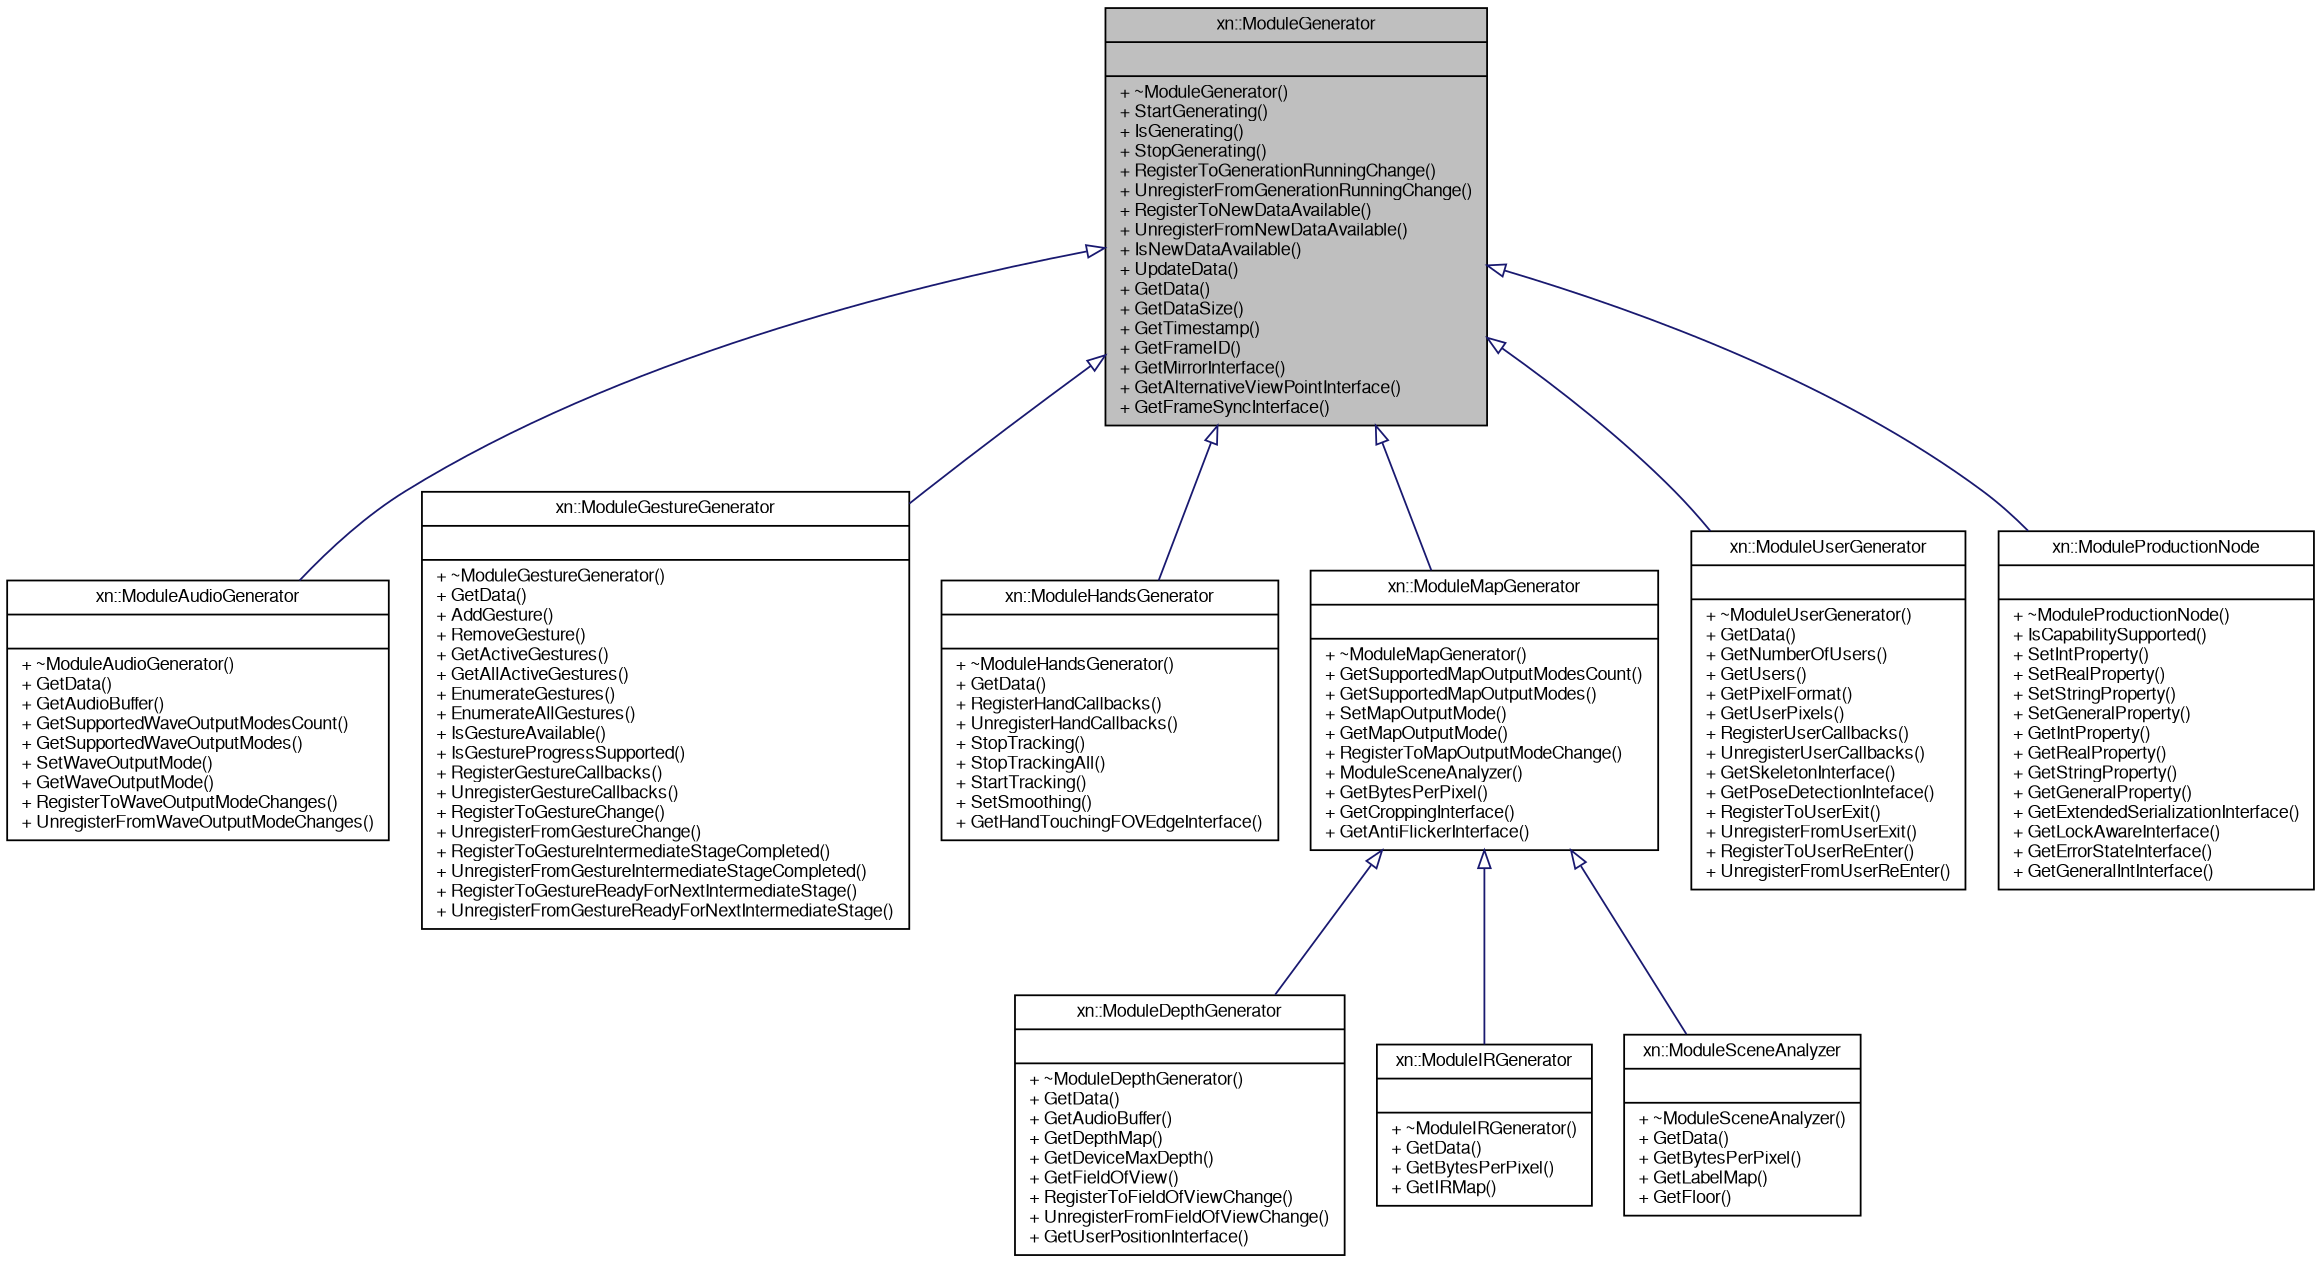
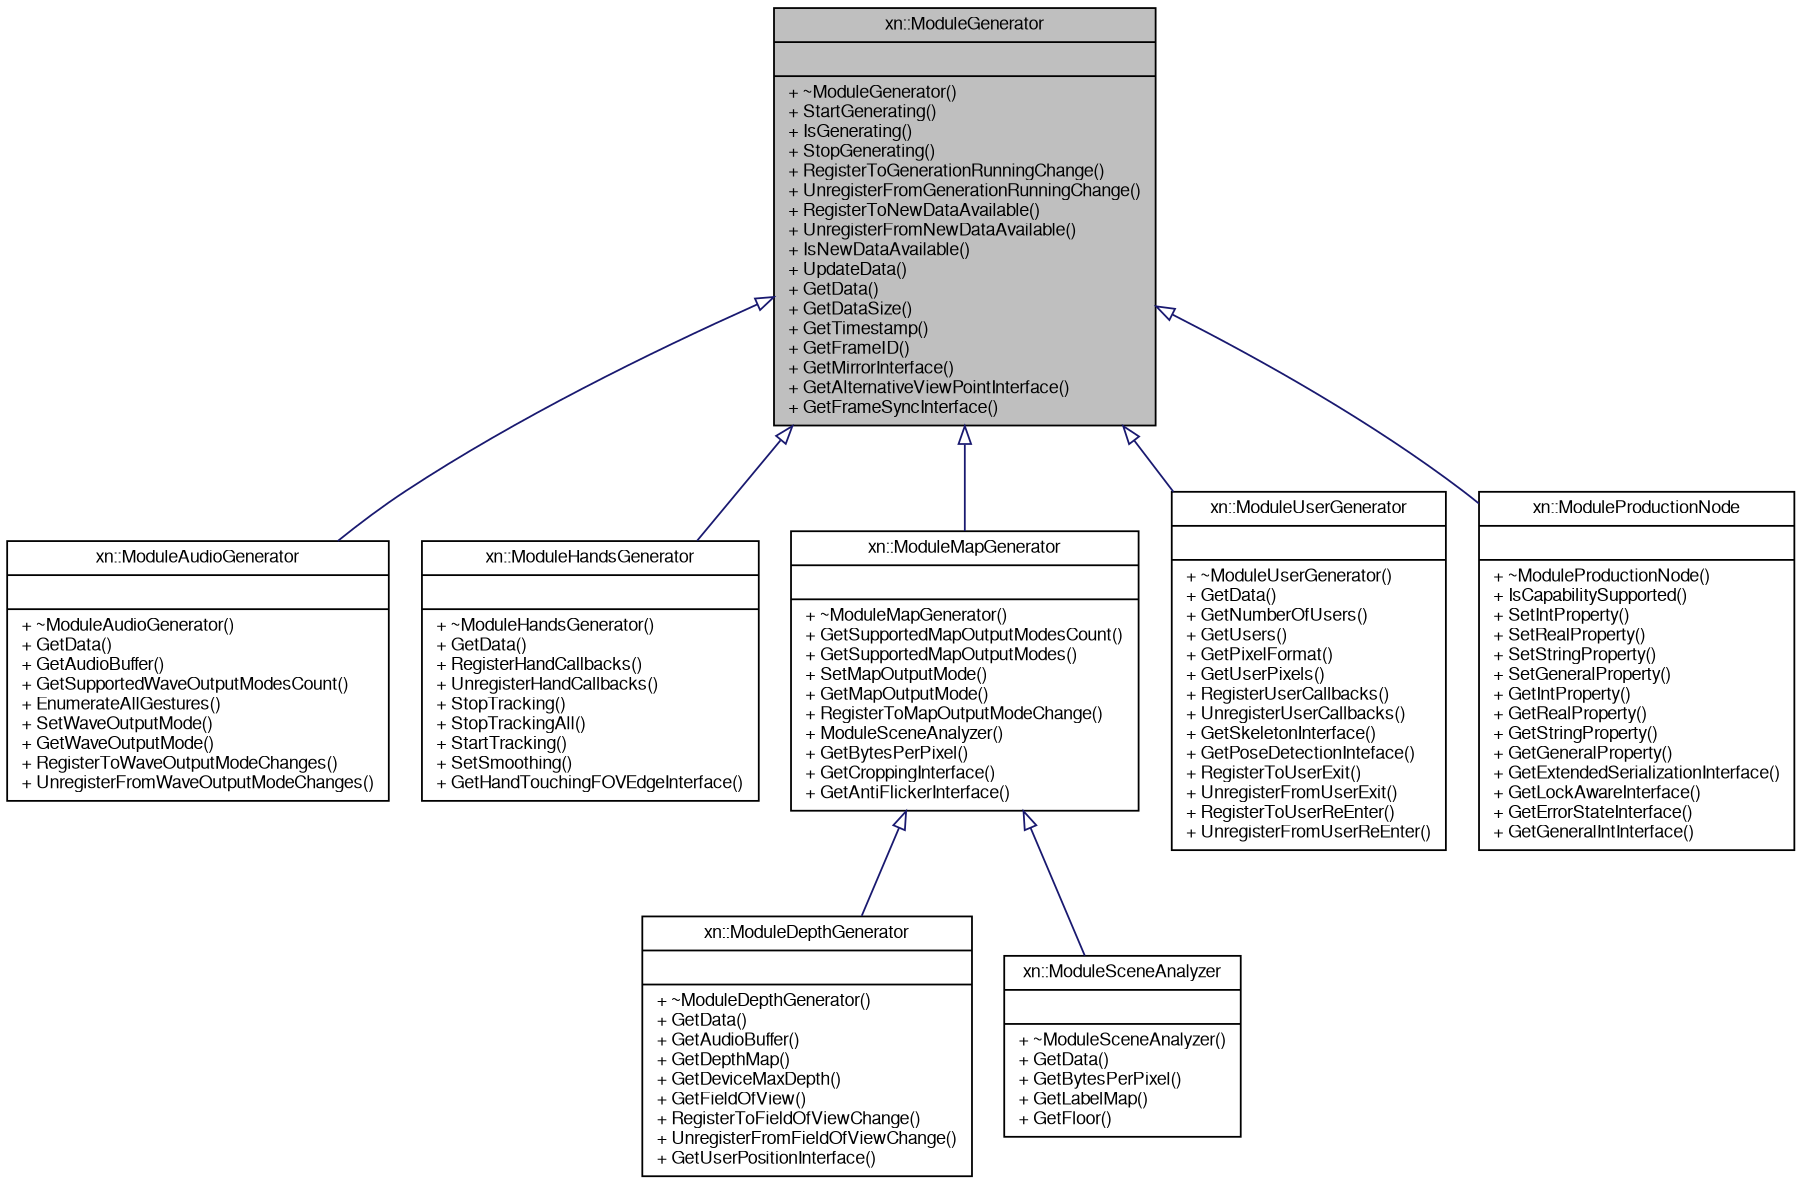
node "xn::ModuleGestureGenerator": removed
node "xn::ModuleAudioGenerator": text "+ GetSupportedWaveOutputModes()" -> "+ EnumerateAllGestures()"
node "xn::ModuleIRGenerator": removed
